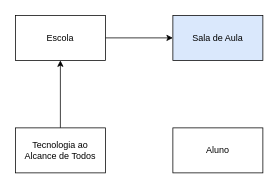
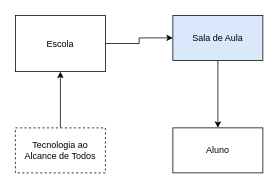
node "Escola": size 90x45 -> 90x56
edge "Sala de Aula" -> "Aluno": added
node "Tecnologia ao Alcance de Todos": style solid -> dashed
